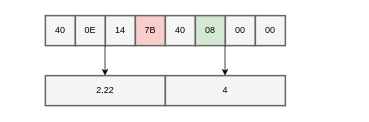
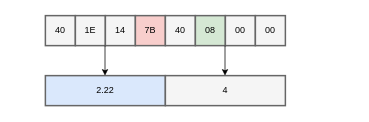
node "0E": label "0E" -> "1E"
node "2.22": fillcolor #f5f5f5 -> #dae8fc
